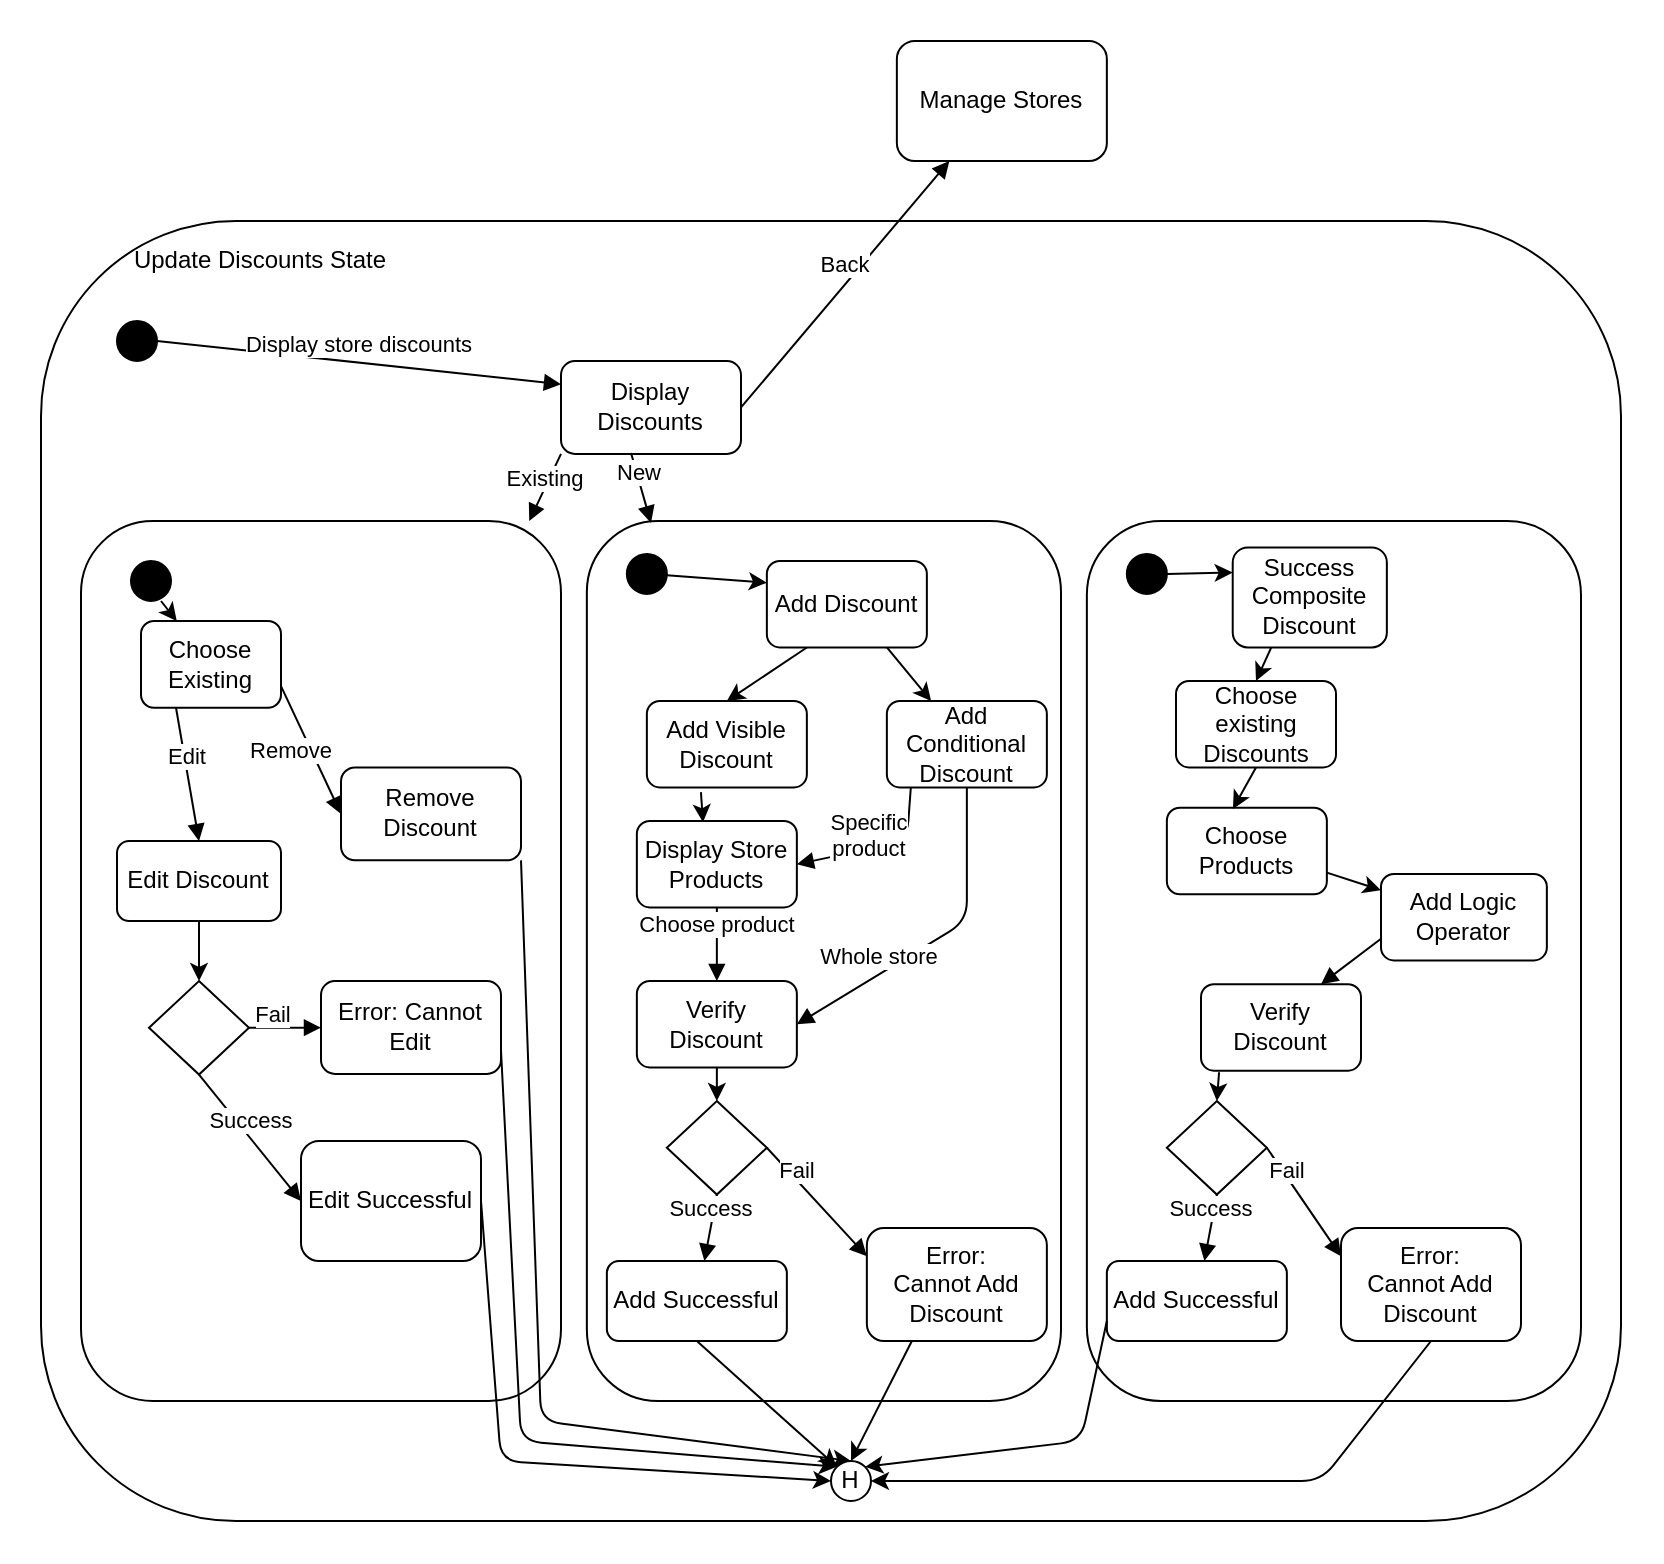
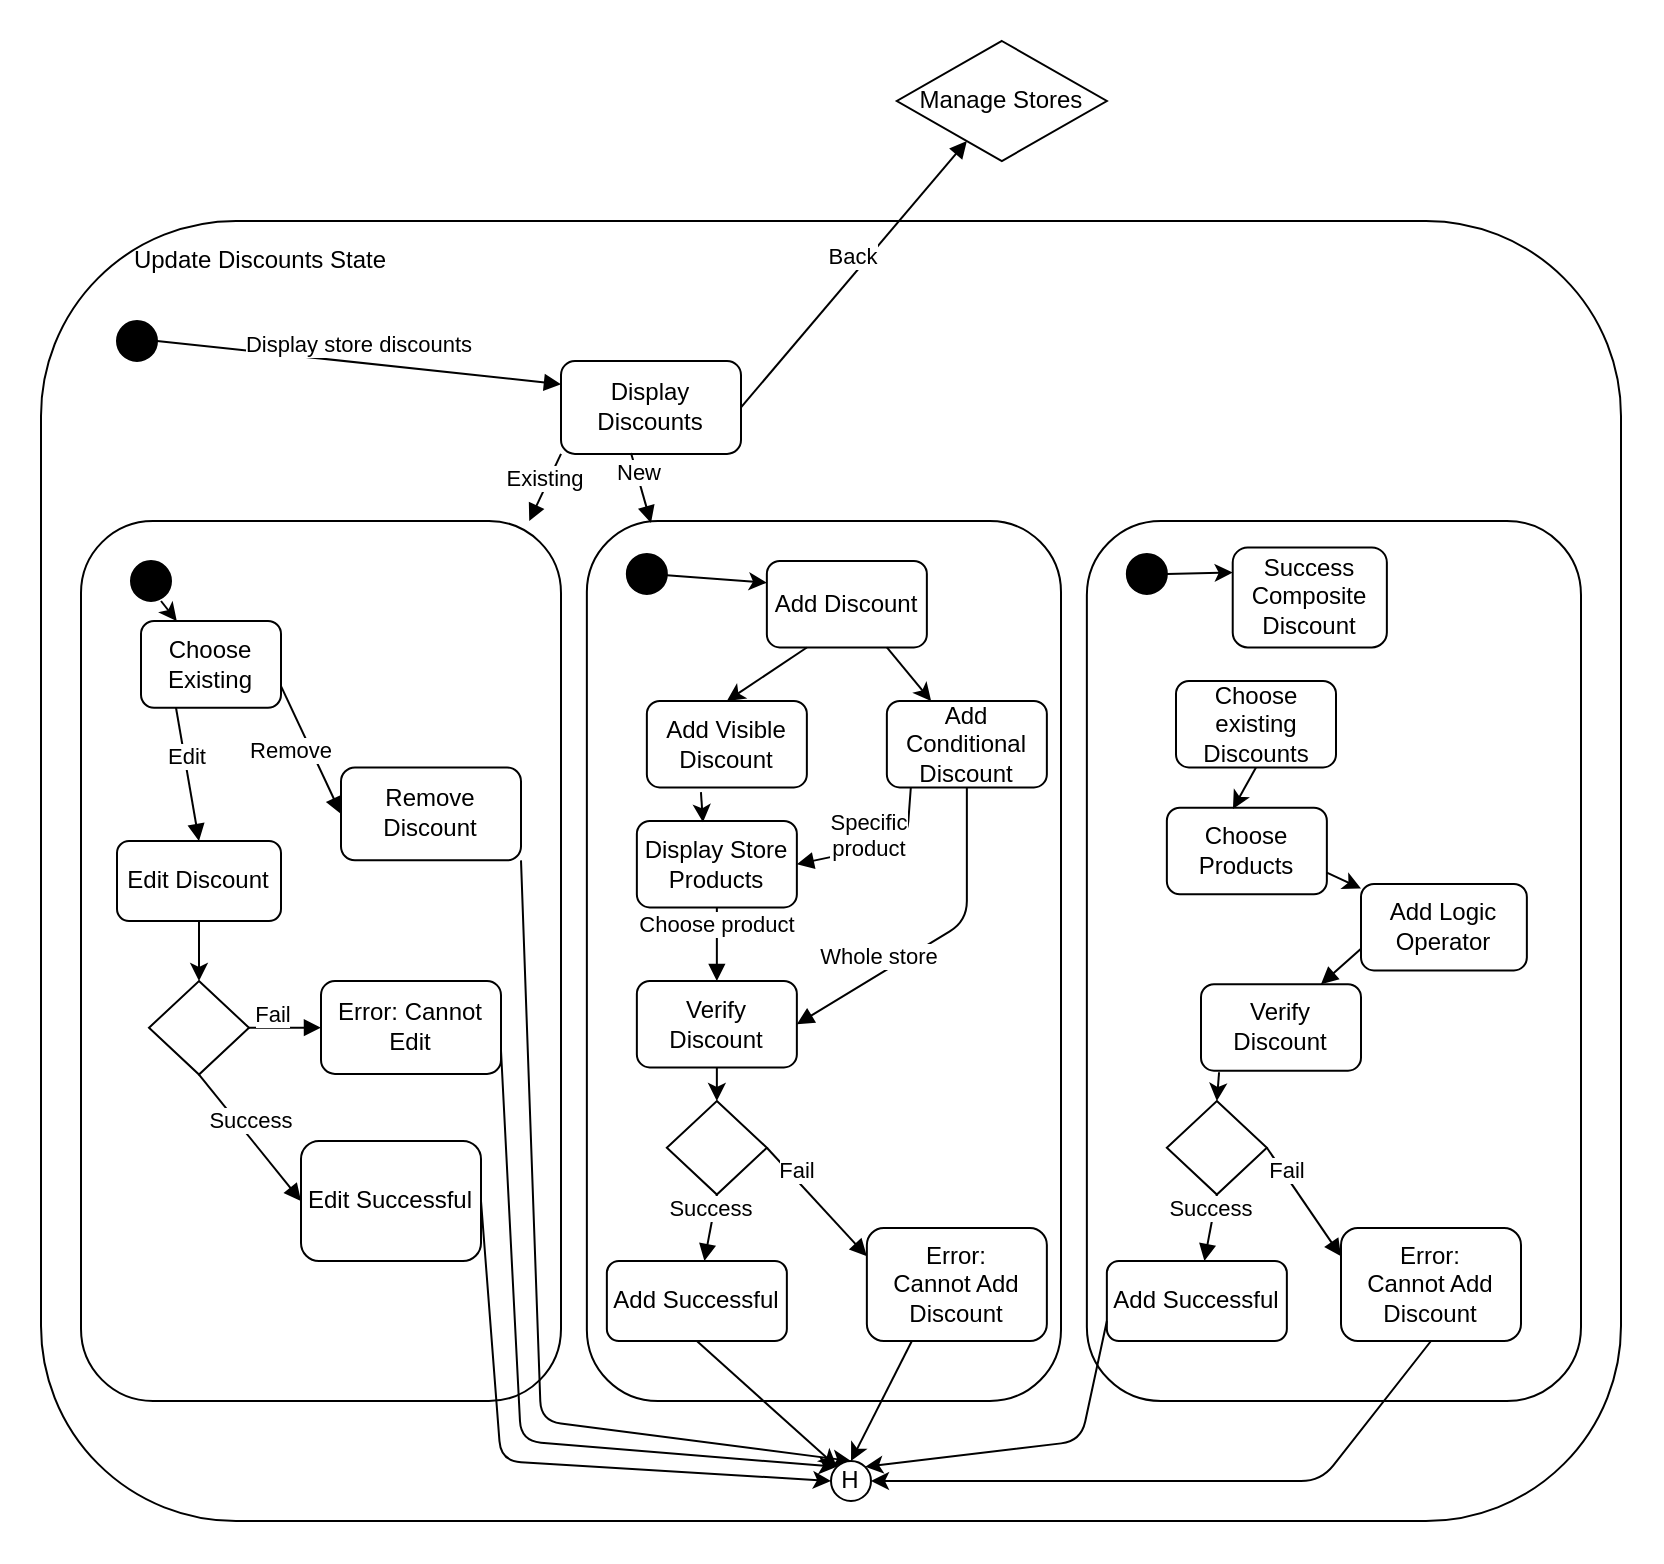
node "Manage Stores": shape rounded rectangle -> diamond
edge "Success Composite Discount" -> "Choose existing Discounts": removed
node "Add Logic Operator": moved (1464, 917) -> (1444, 927)
